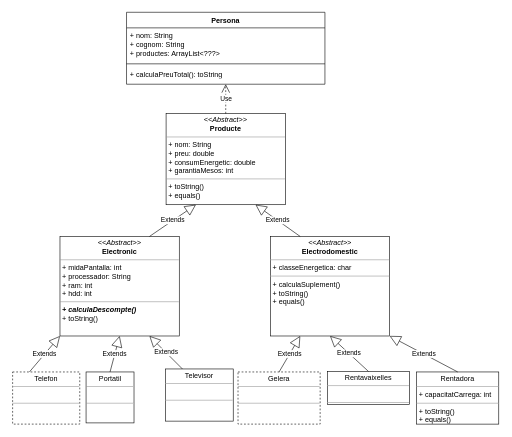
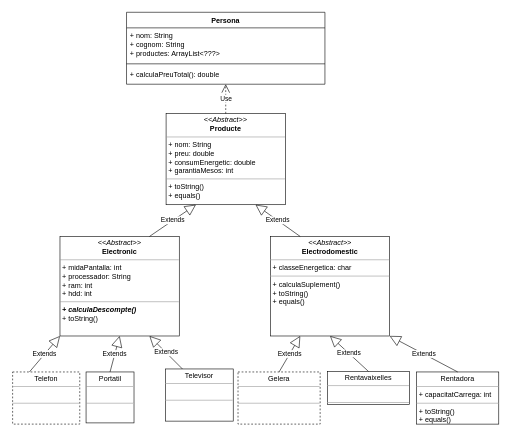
node "+ calculaPreuTotal(): toString": label "+ calculaPreuTotal(): toString" -> "+ calculaPreuTotal(): double"
